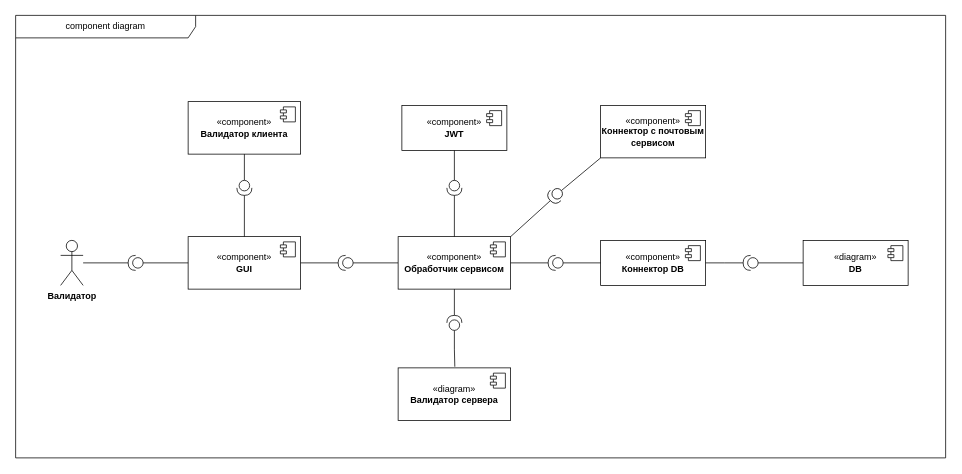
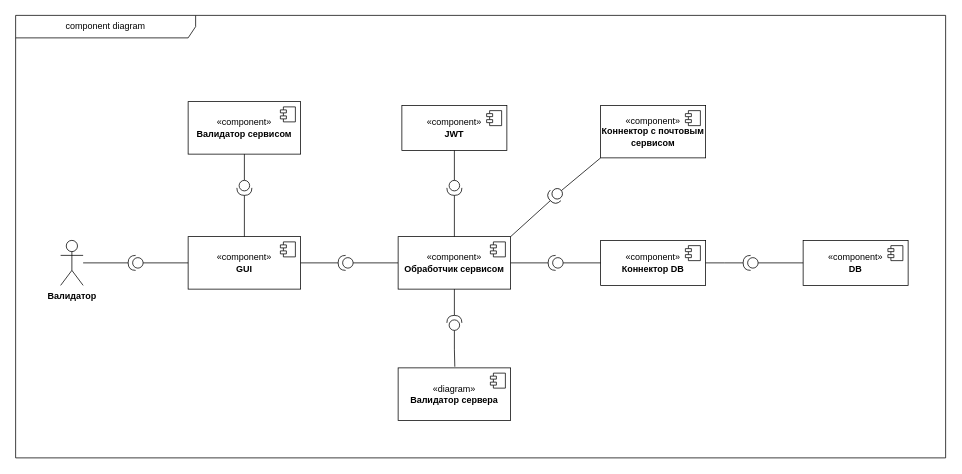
node "«component» Валидатор клиента": label "«component» Валидатор клиента" -> "«component» Валидатор сервисом"
node "«diagram» DB": label "«diagram» DB" -> "«component» DB"
